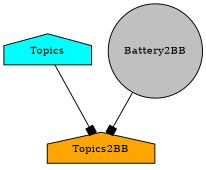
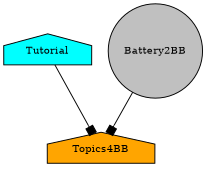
node "Topics": label "Topics" -> "Tutorial"
node "Topics2BB": label "Topics2BB" -> "Topics4BB"
